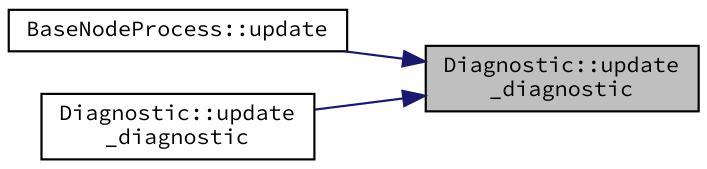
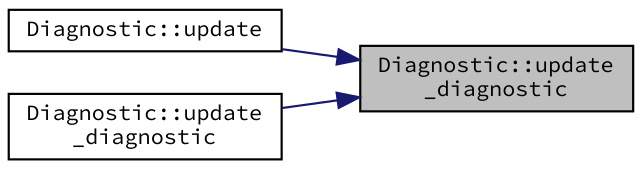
node "BaseNodeProcess::update": label "BaseNodeProcess::update" -> "Diagnostic::update"
